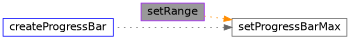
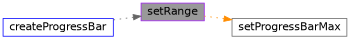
edge "createProgressBar" -> "setProgressBarMax": now "createProgressBar" -> "setRange"
